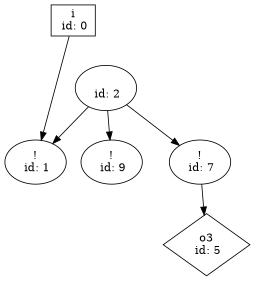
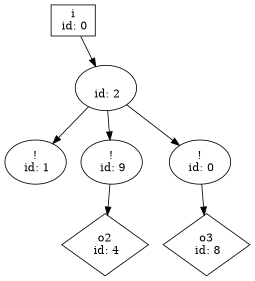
edge "i id: 0" -> "! id: 1": now "i id: 0" -> "id: 2"
node "! id: 7": label "! id: 7" -> "! id: 0"
node "o2 id: 4": added
node "o3 id: 5": label "o3 id: 5" -> "o3 id: 8"
